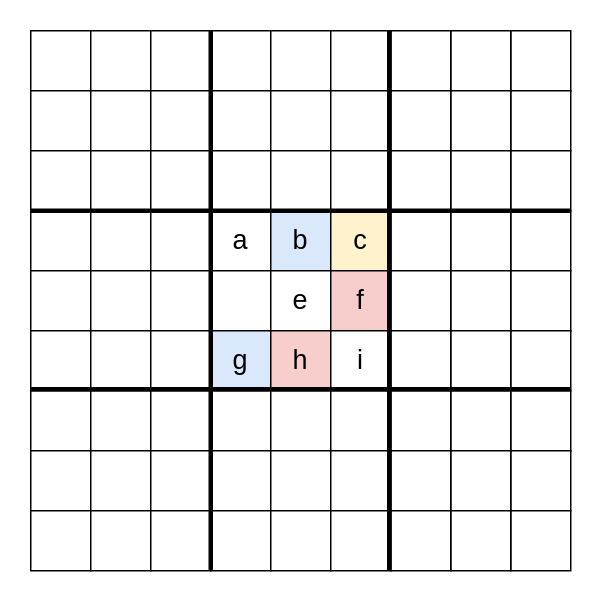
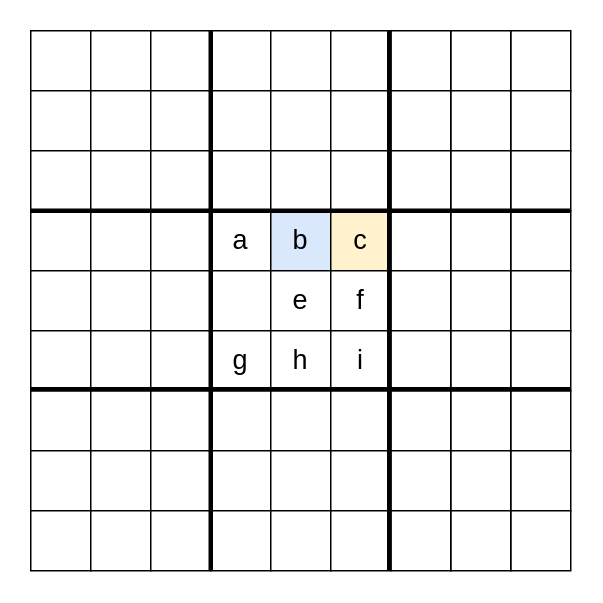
node "f": fillcolor #f8cecc -> #ffffff
node "g": fillcolor #dae8fc -> #ffffff
node "h": fillcolor #f8cecc -> #ffffff
